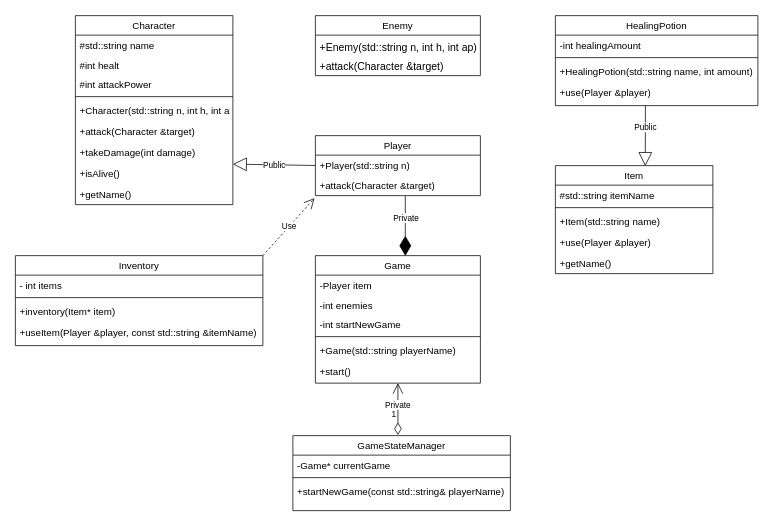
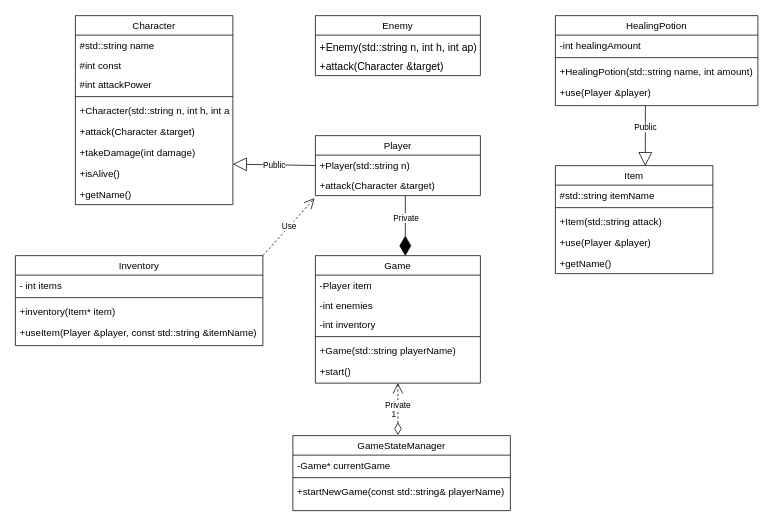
node "#int healt": label "#int healt" -> "#int const"
node "+Item(std::string name)": label "+Item(std::string name)" -> "+Item(std::string attack)"
node "-int startNewGame": label "-int startNewGame" -> "-int inventory"
edge "Game" -- "GameStateManager": style solid -> dashed
